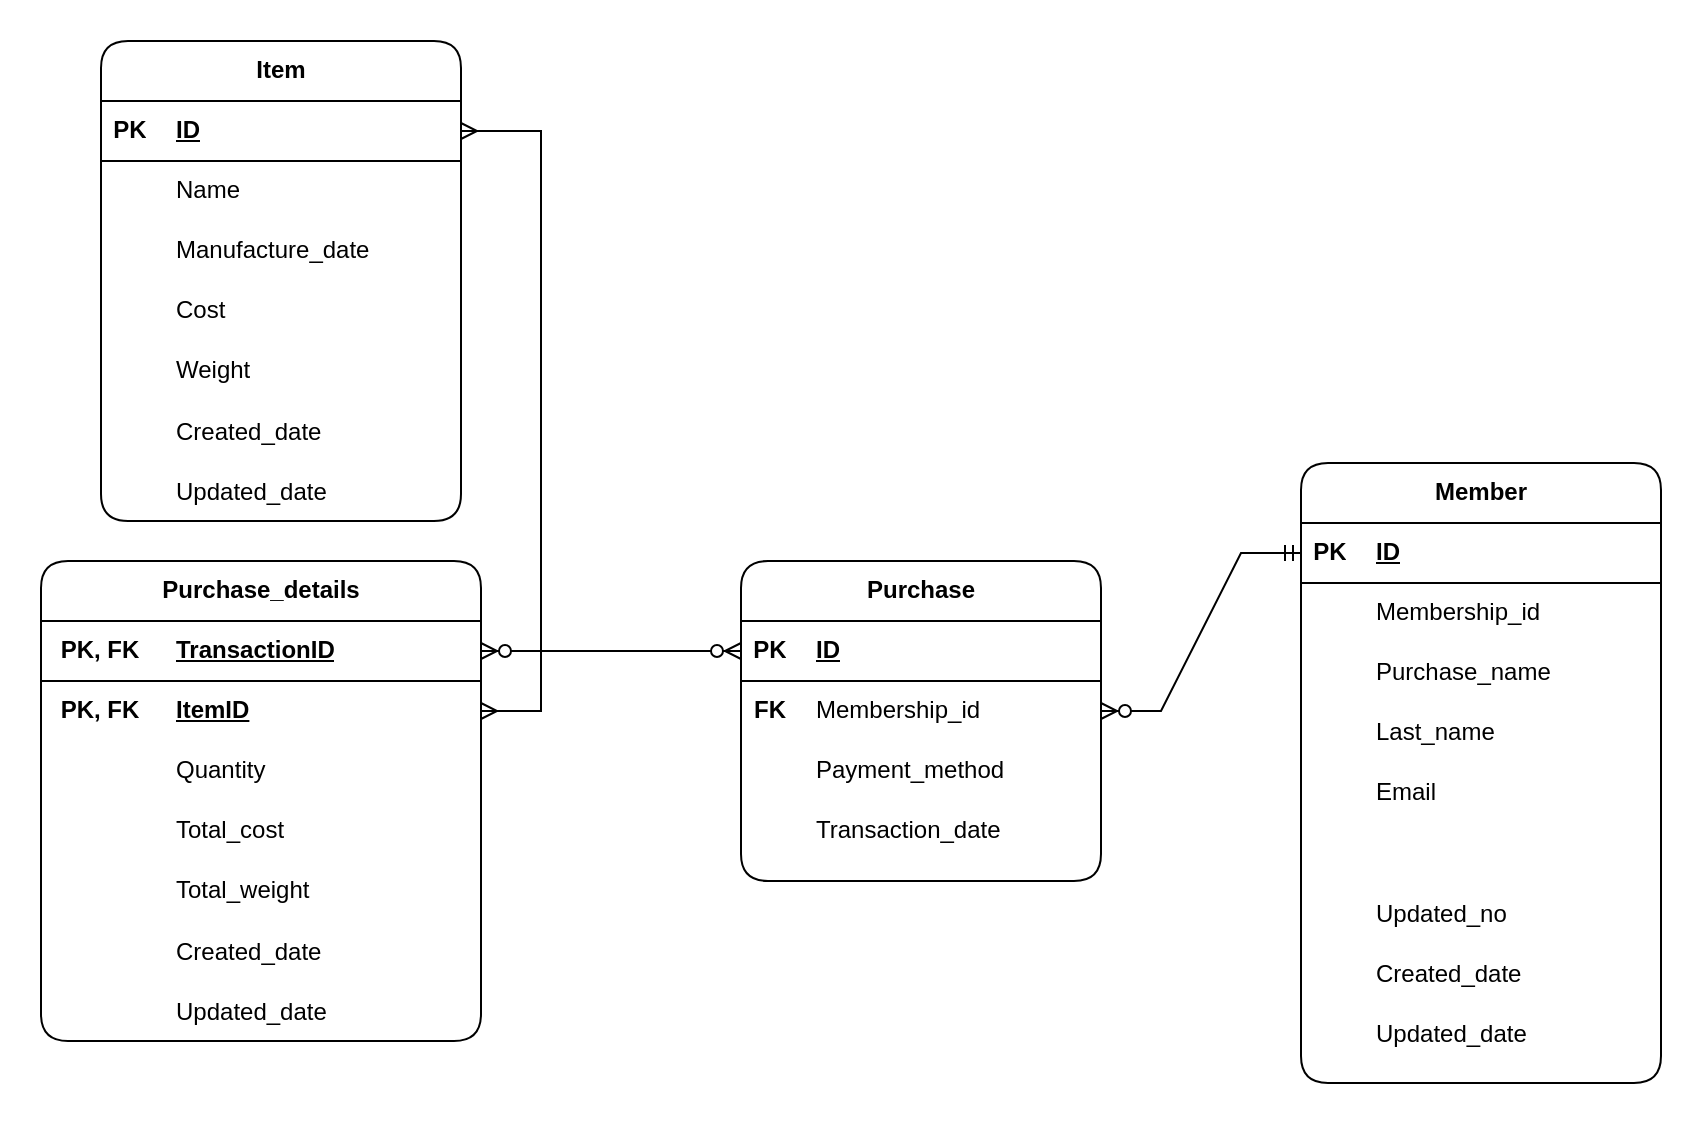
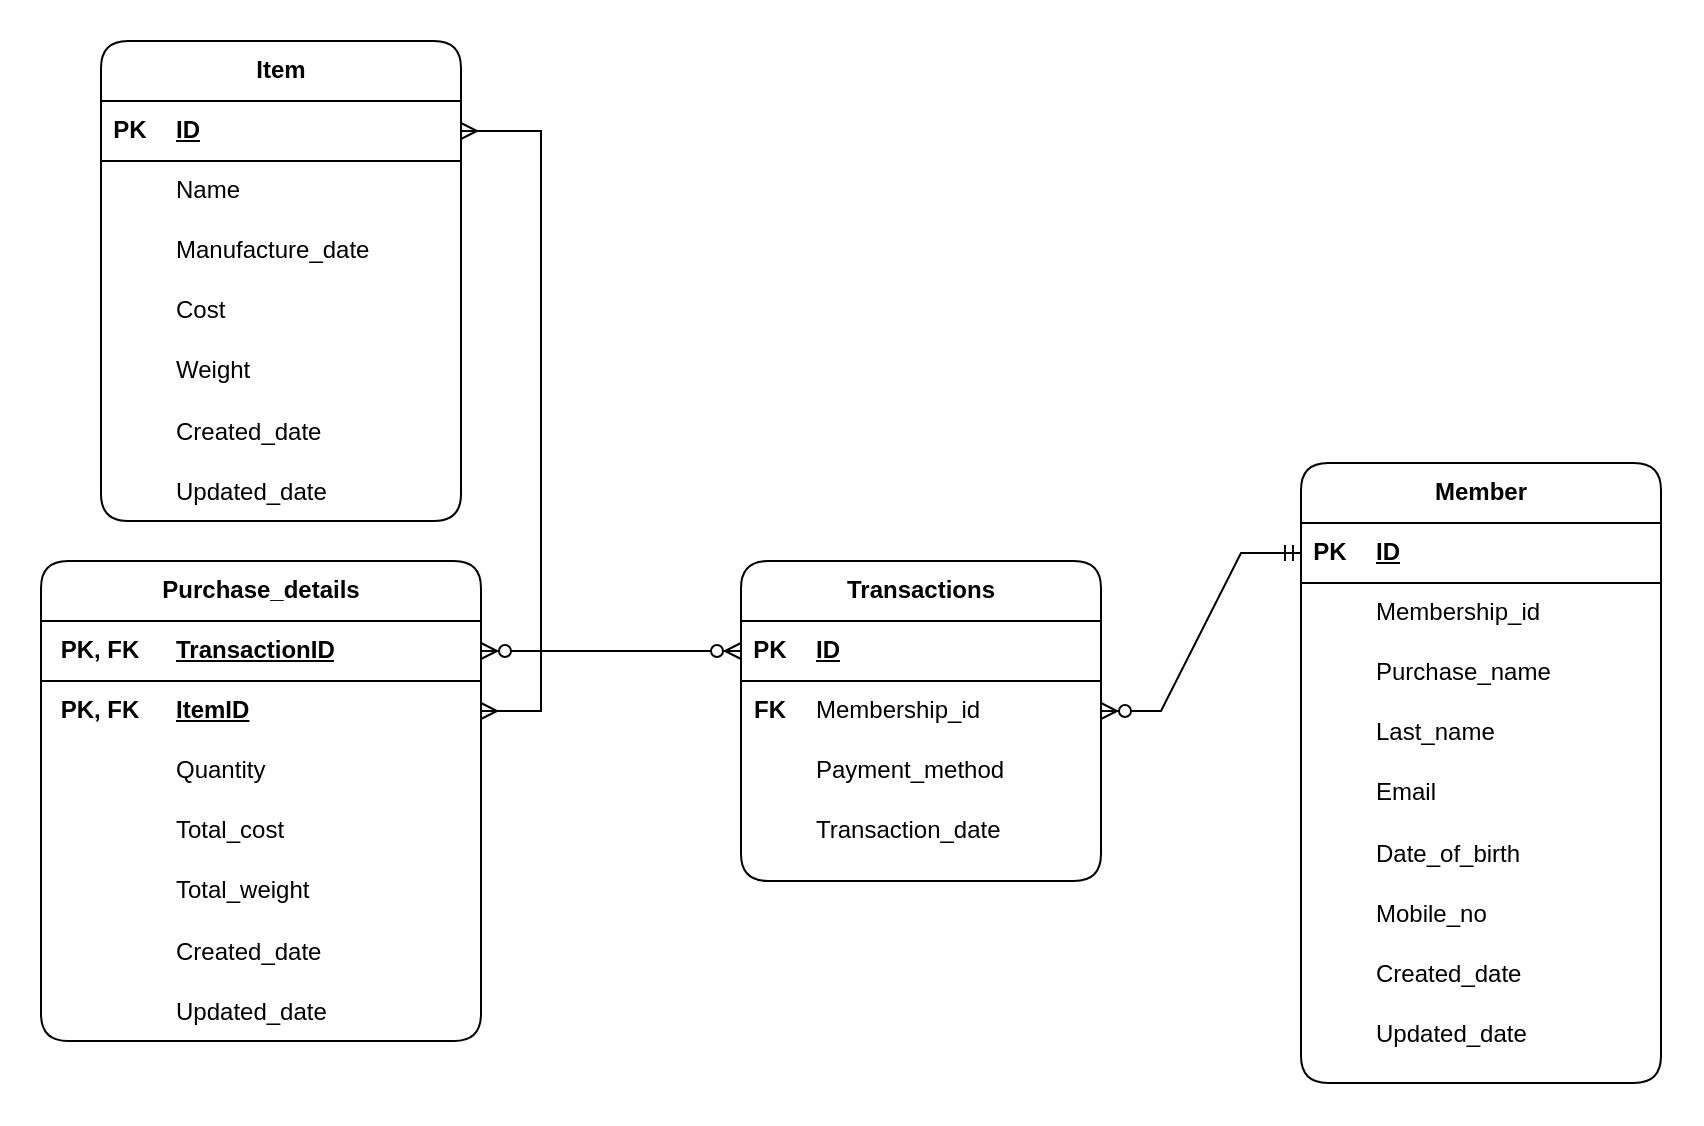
node "Purchase": label "Purchase" -> "Transactions"
node "Date_of_birth": added
node "Updated_no": label "Updated_no" -> "Mobile_no"
